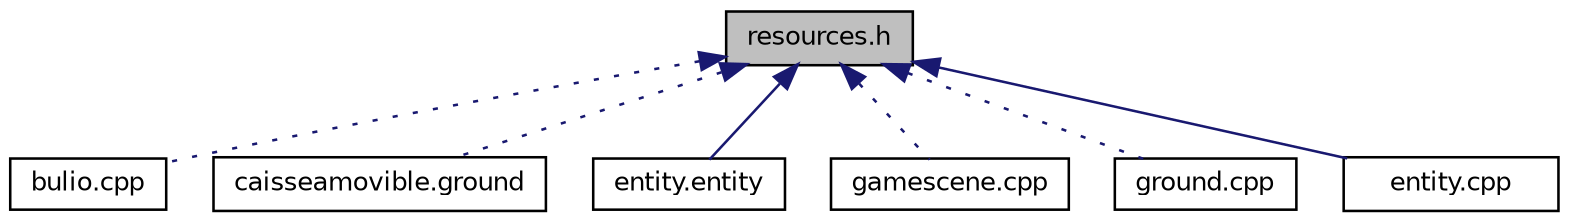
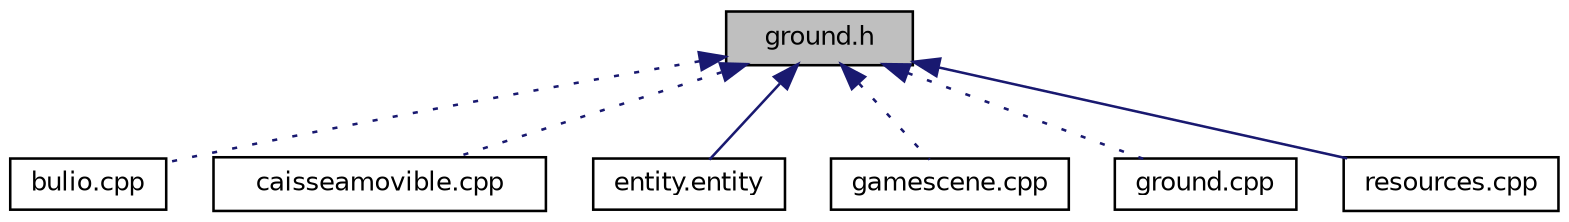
node "resources.h": label "resources.h" -> "ground.h"
node "caisseamovible.ground": label "caisseamovible.ground" -> "caisseamovible.cpp"
node "entity.cpp": label "entity.cpp" -> "resources.cpp"
